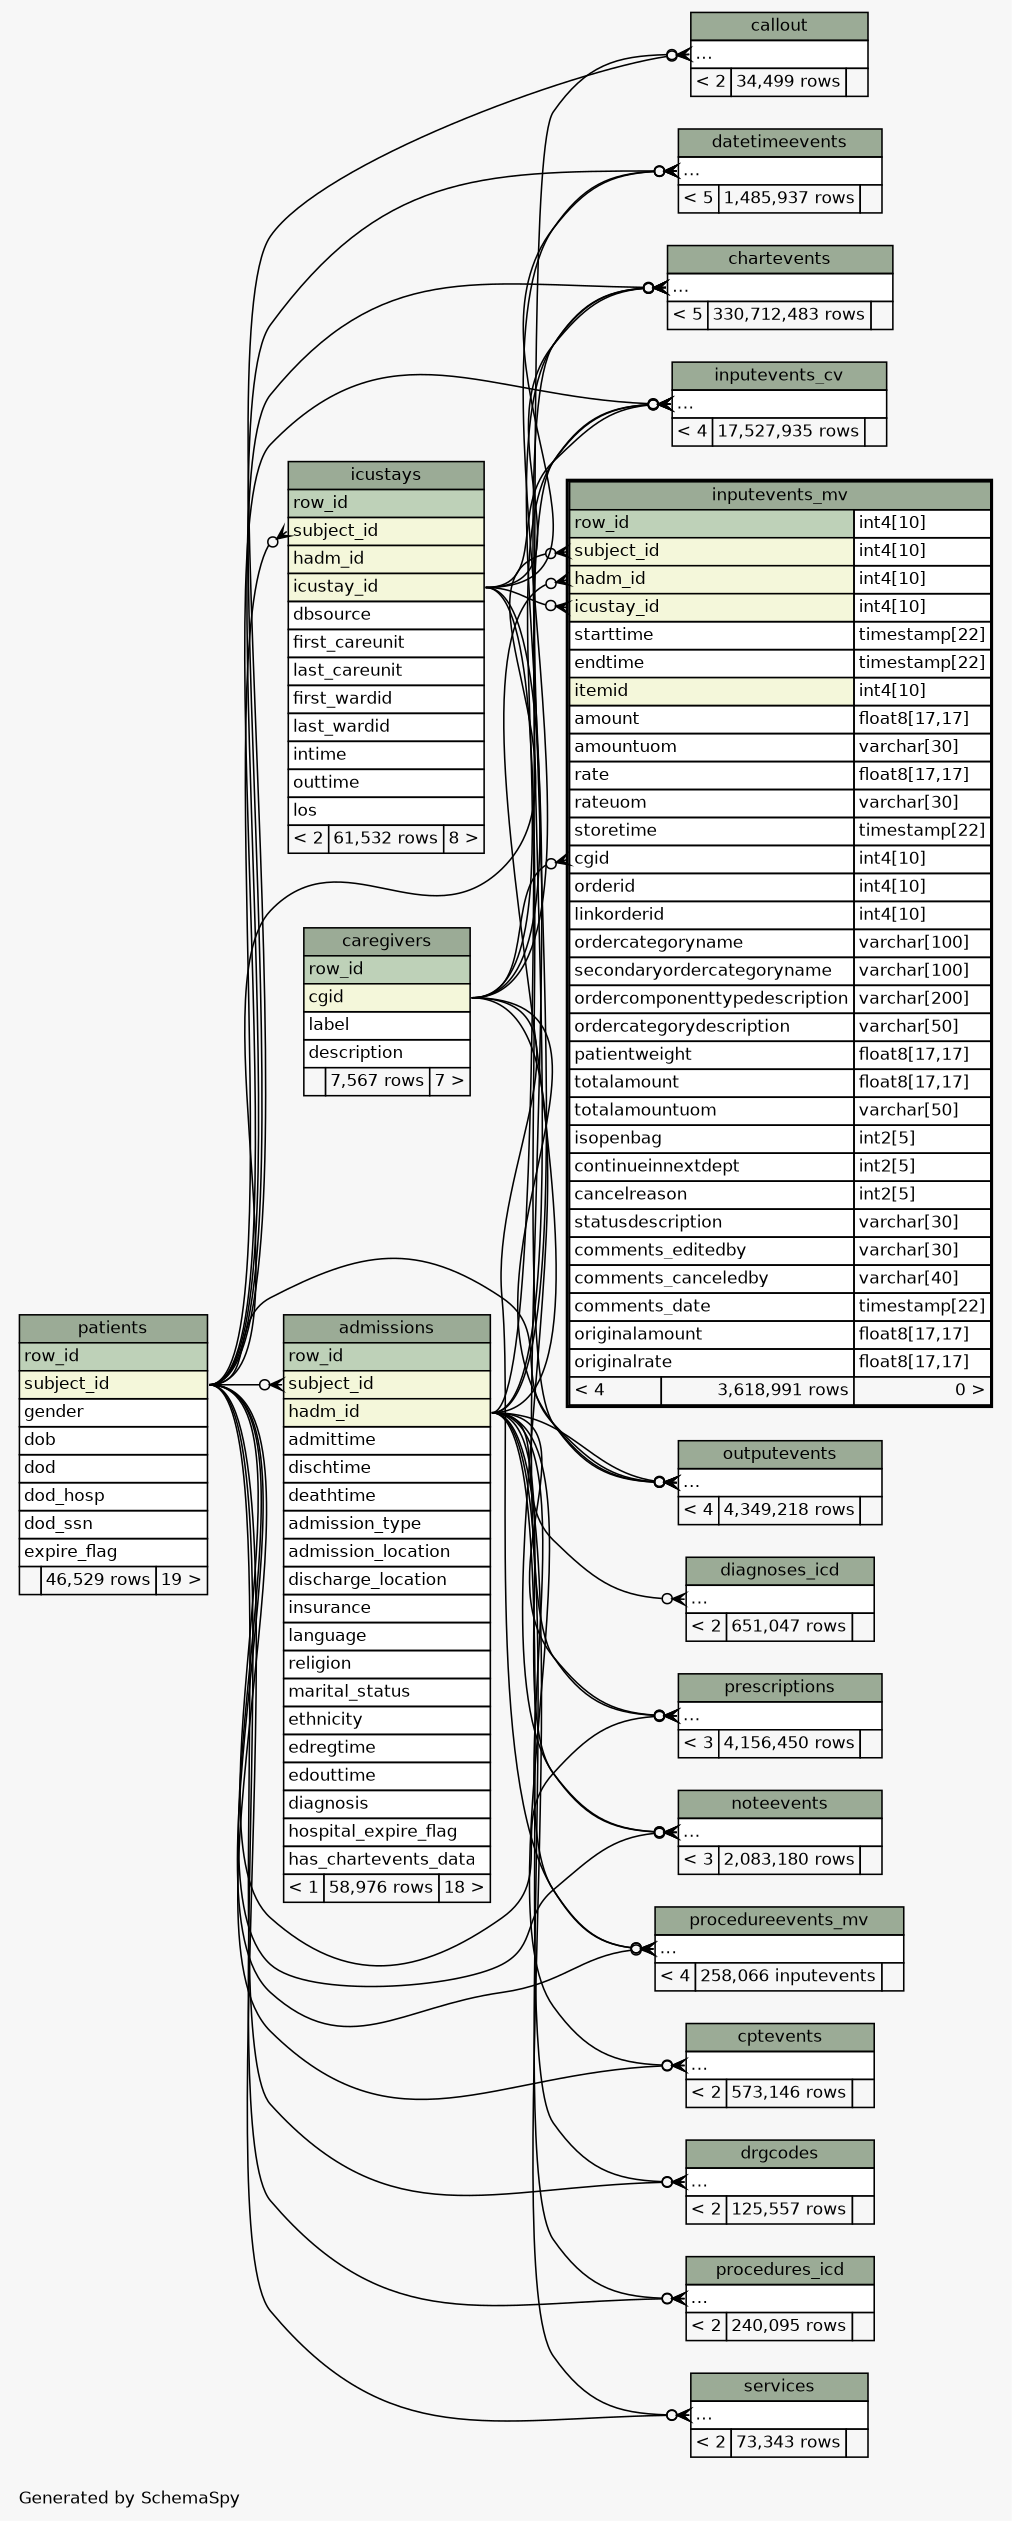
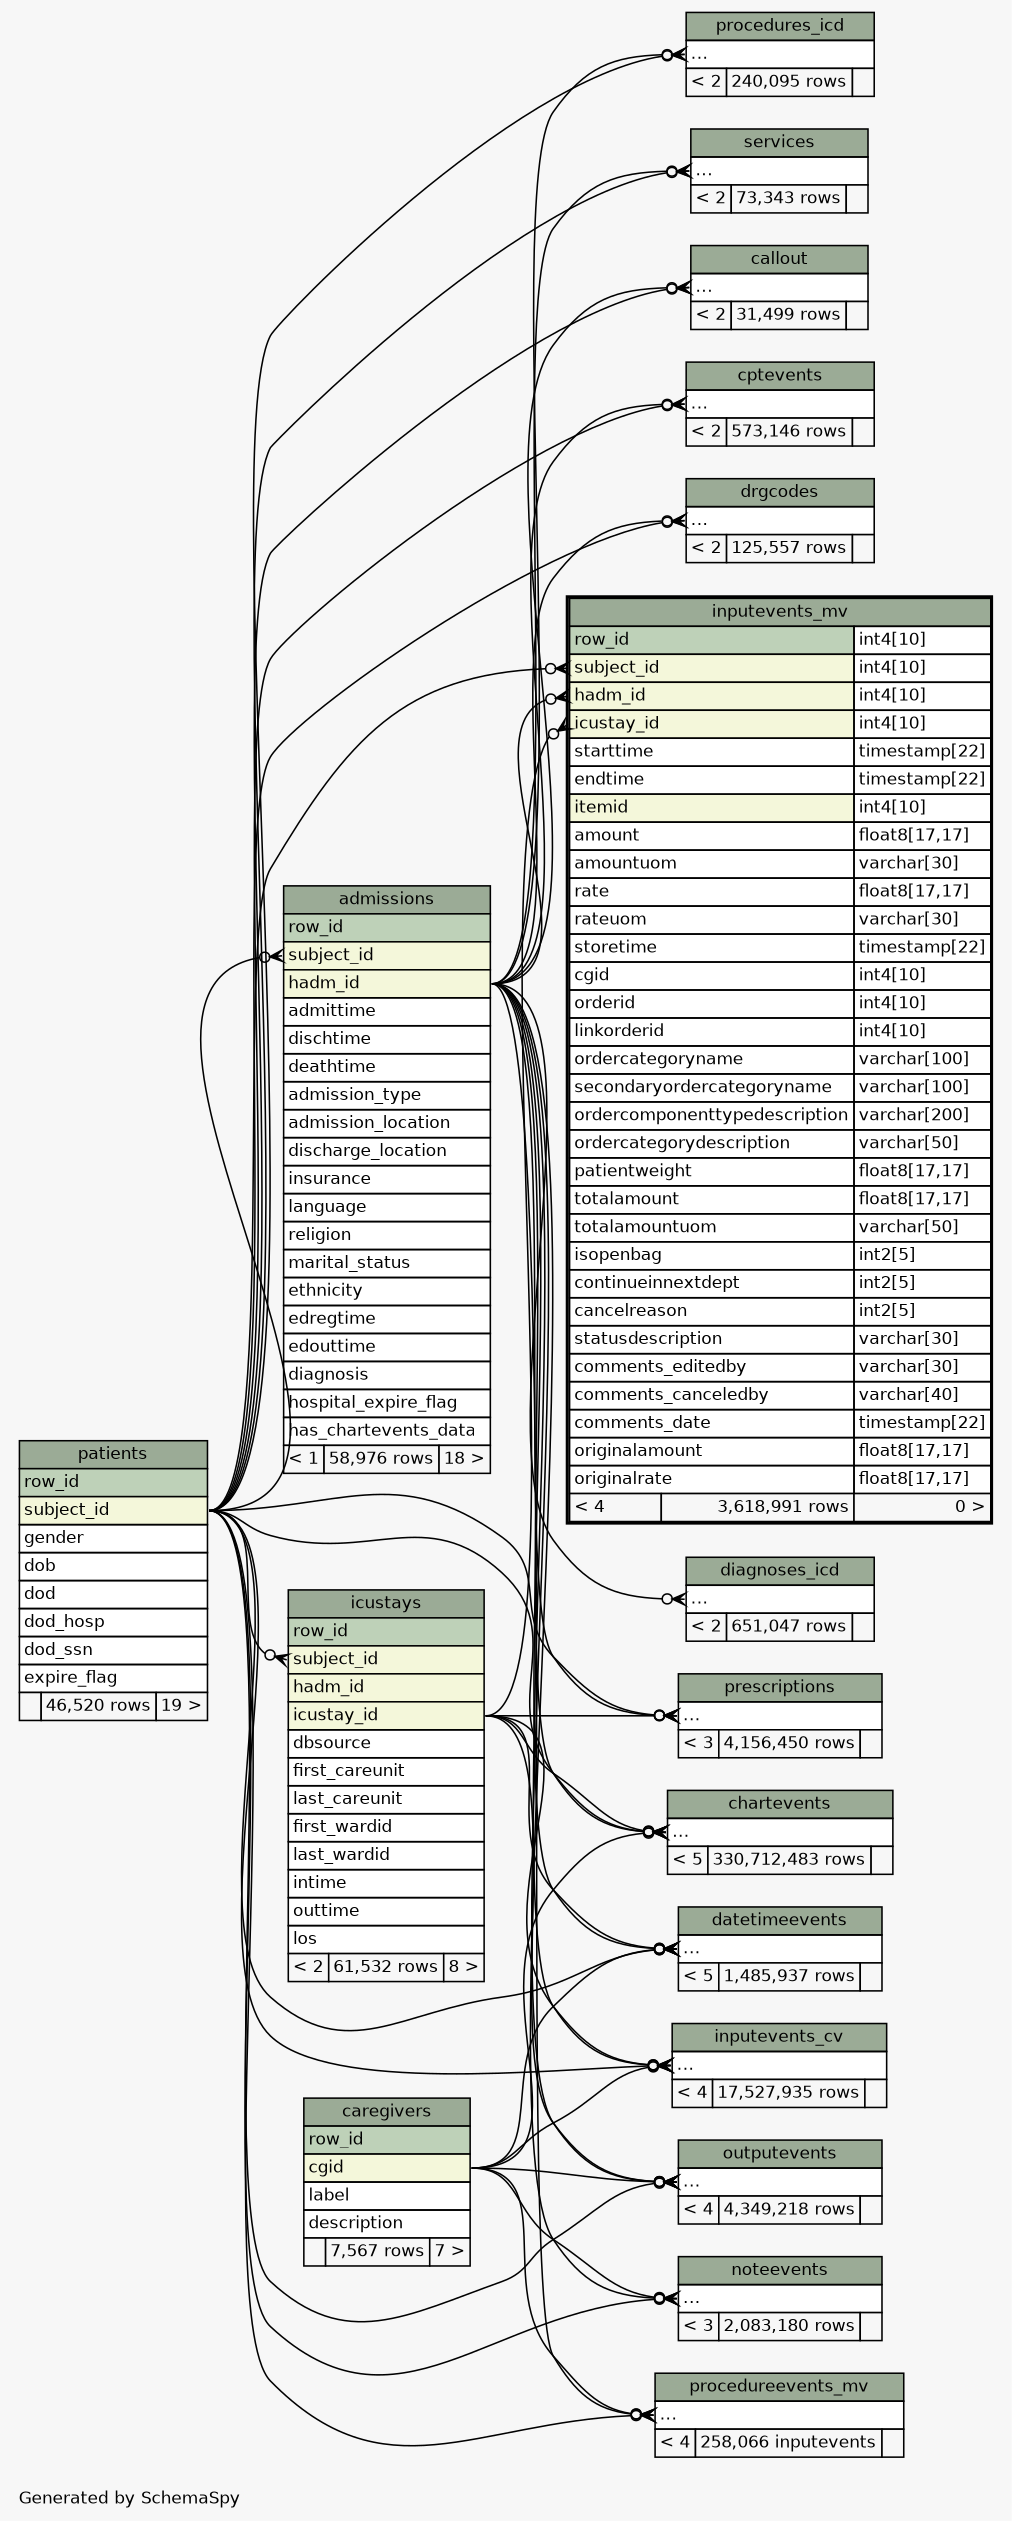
node "callout": text "34,499 rows" -> "31,499 rows"
edge "caregivers" -> "inputevents_mv": removed
edge "admissions" -> "datetimeevents": added
node "patients": text "46,529 rows" -> "46,520 rows"
